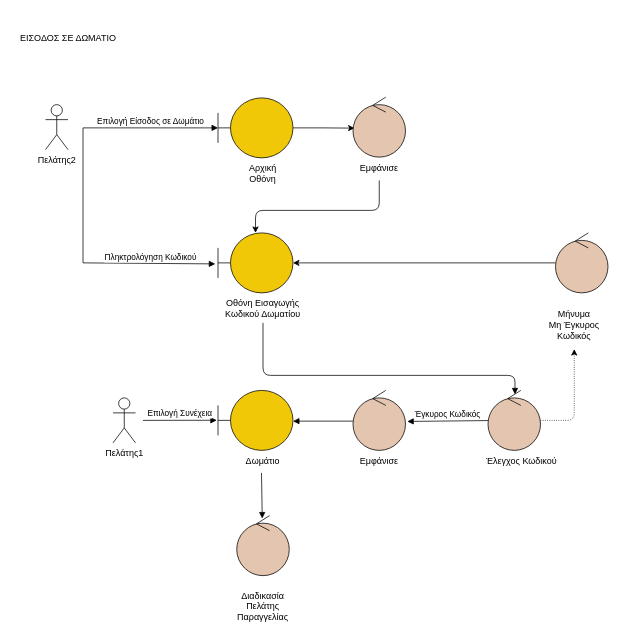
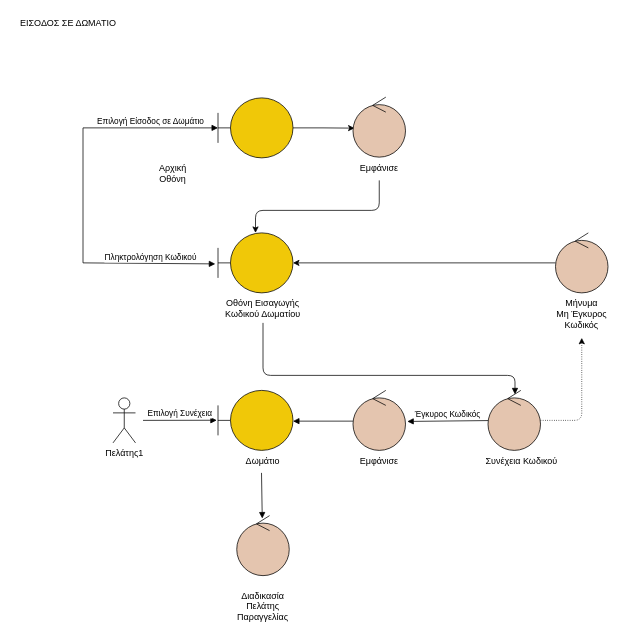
node "ΕΙΣΟΔΟΣ ΣΕ ΔΩΜΑΤΙΟ": moved (68, 38) -> (68, 23)
node "Πελάτης2": removed
node "ΑρχικήΟθόνη": moved (263, 173) -> (173, 173)
node "ΜήνυμαΜη ΈγκυροςΚωδικός": moved (574, 327) -> (582, 315)
node "Έλεγχος Κωδικού": label "Έλεγχος Κωδικού" -> "Συνέχεια Κωδικού"
